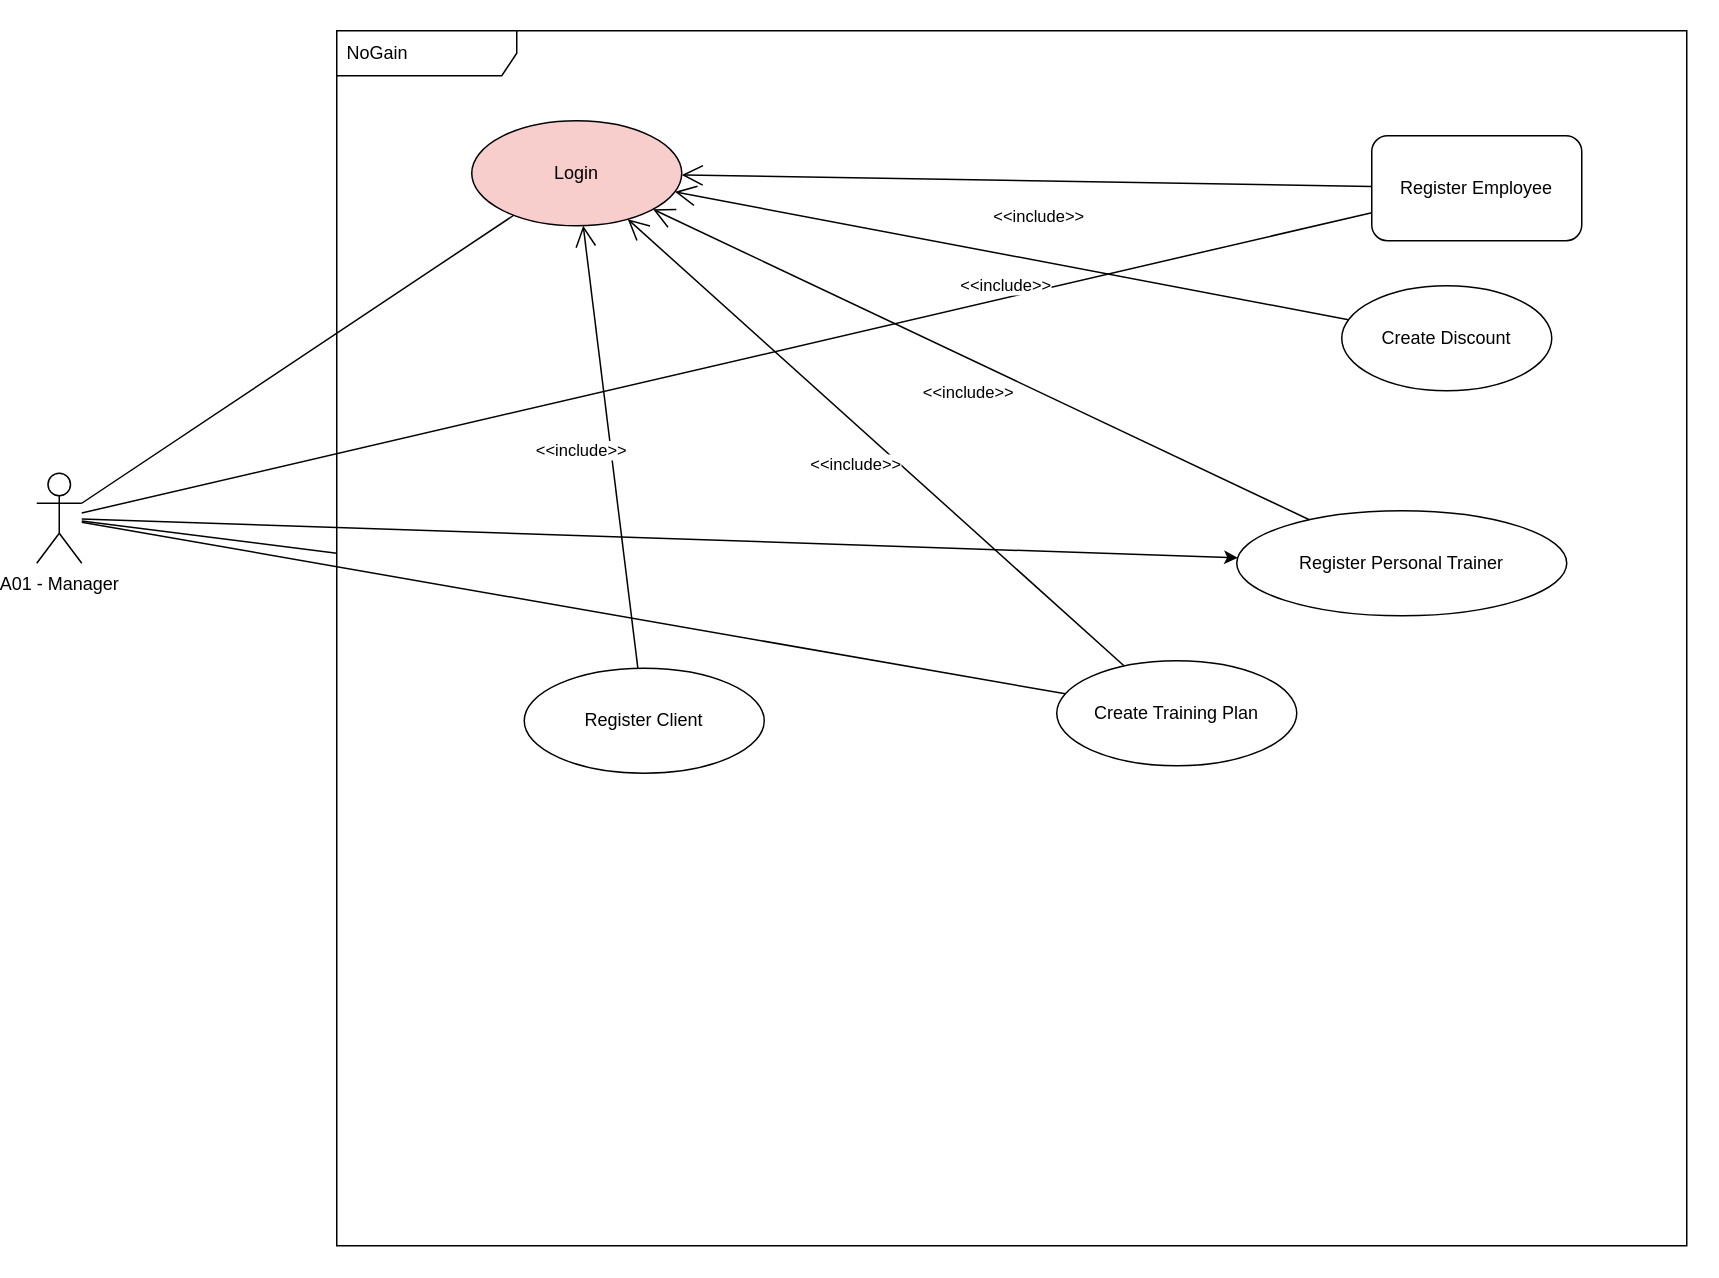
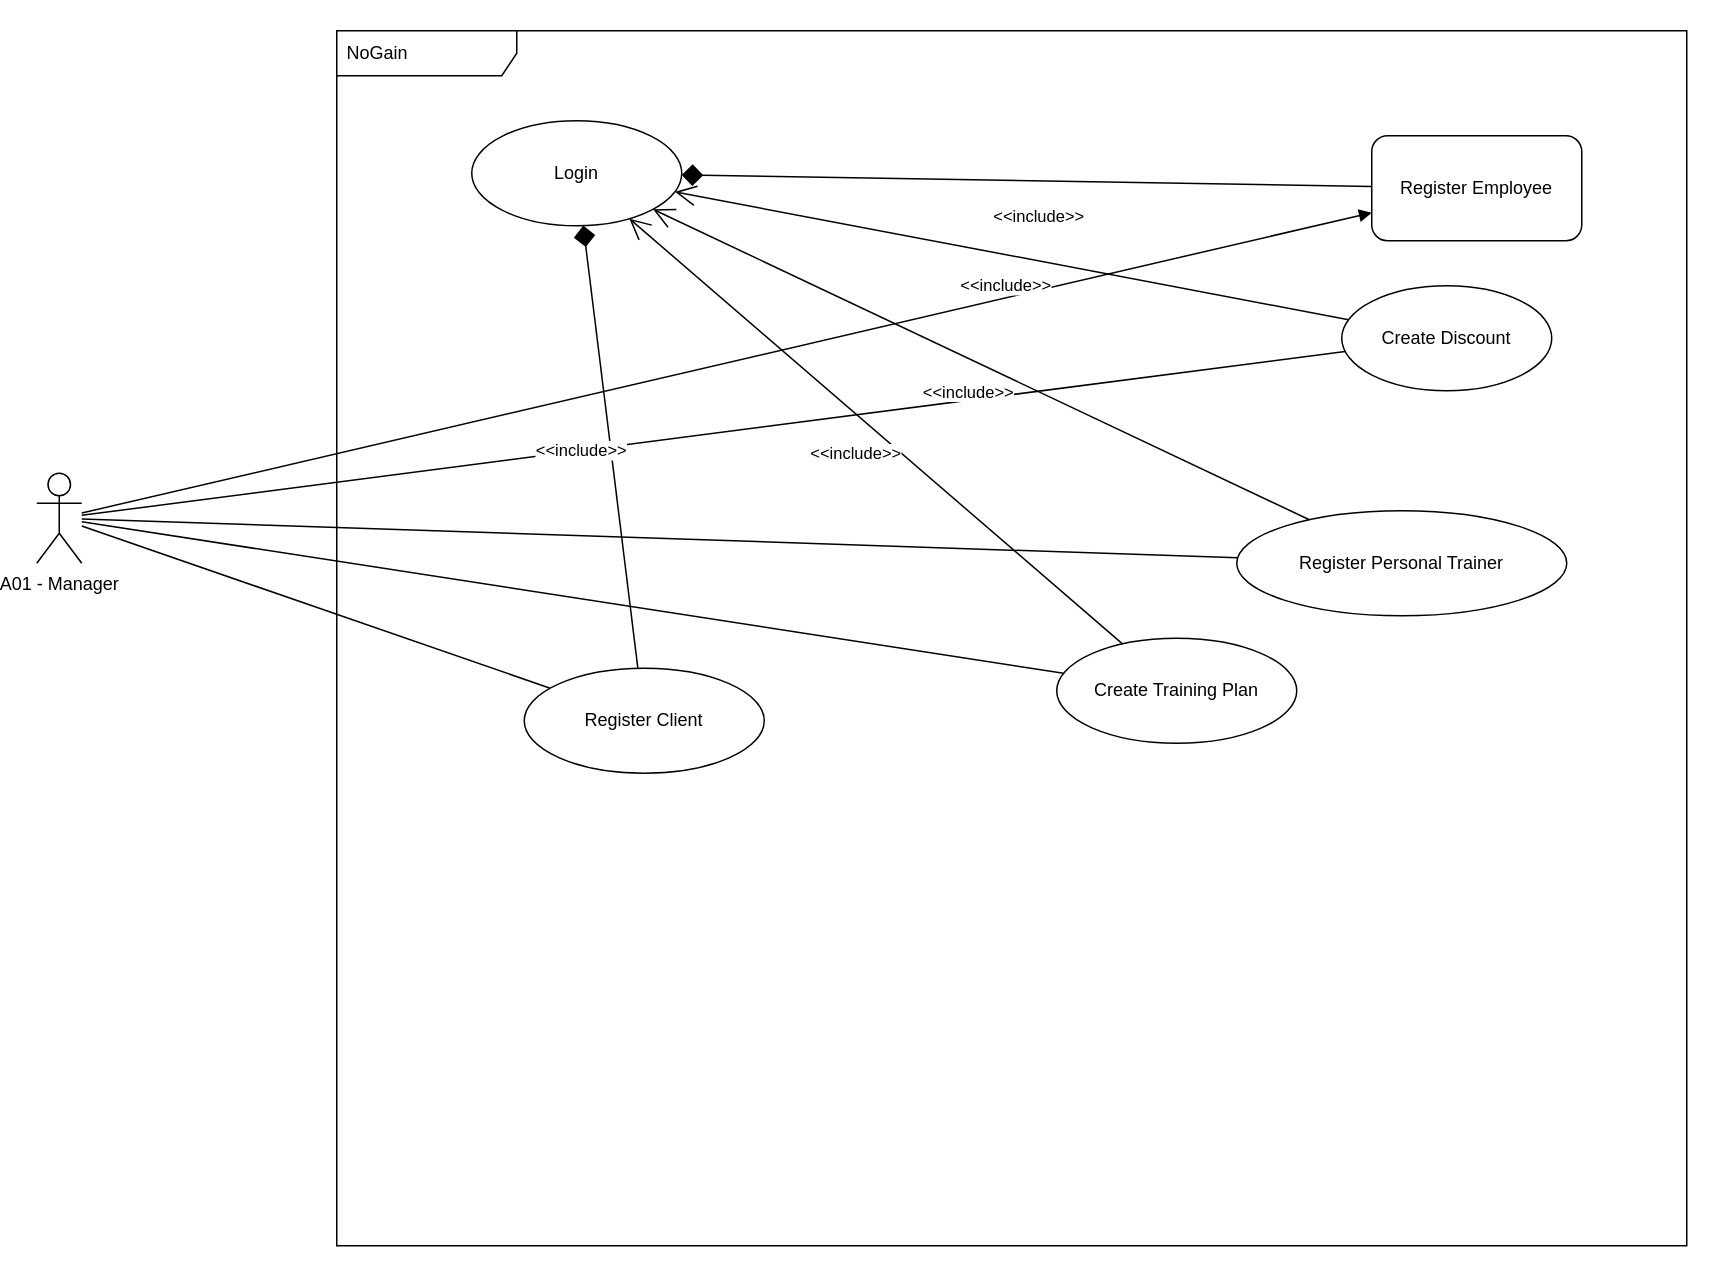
node "Login": fillcolor #f8cecc -> #ffffff
edge "Register Employee" -> "Login": arrowhead open -> diamond
edge "Register Employee" -- "A01 - Manager": arrowhead none -> block
edge "Register Client" -> "Login": arrowhead open -> diamond
edge "Login" -- "A01 - Manager": removed
edge "Create Discount" -- "A01 - Manager": added
edge "A01 - Manager" -- "NoGain": now "A01 - Manager" -- "Register Client"
edge "A01 - Manager" -> "Register Personal Trainer": arrowhead classic -> none
node "Create Training Plan": moved (1177, 713) -> (1177, 691)
